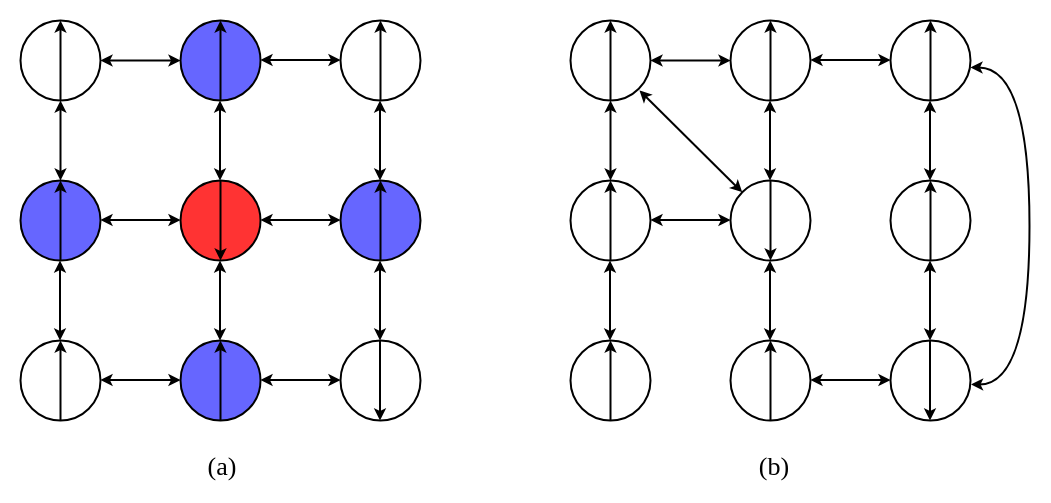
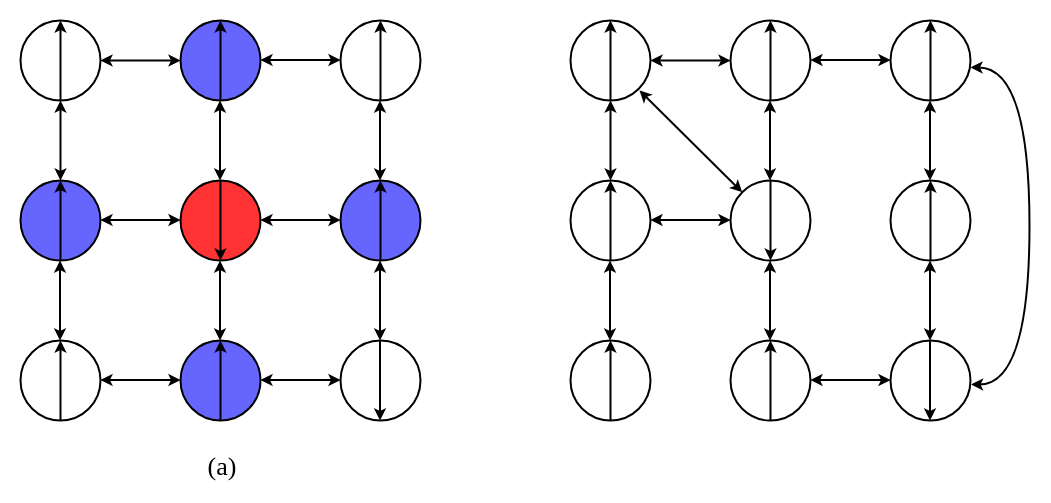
node "(b)": removed
